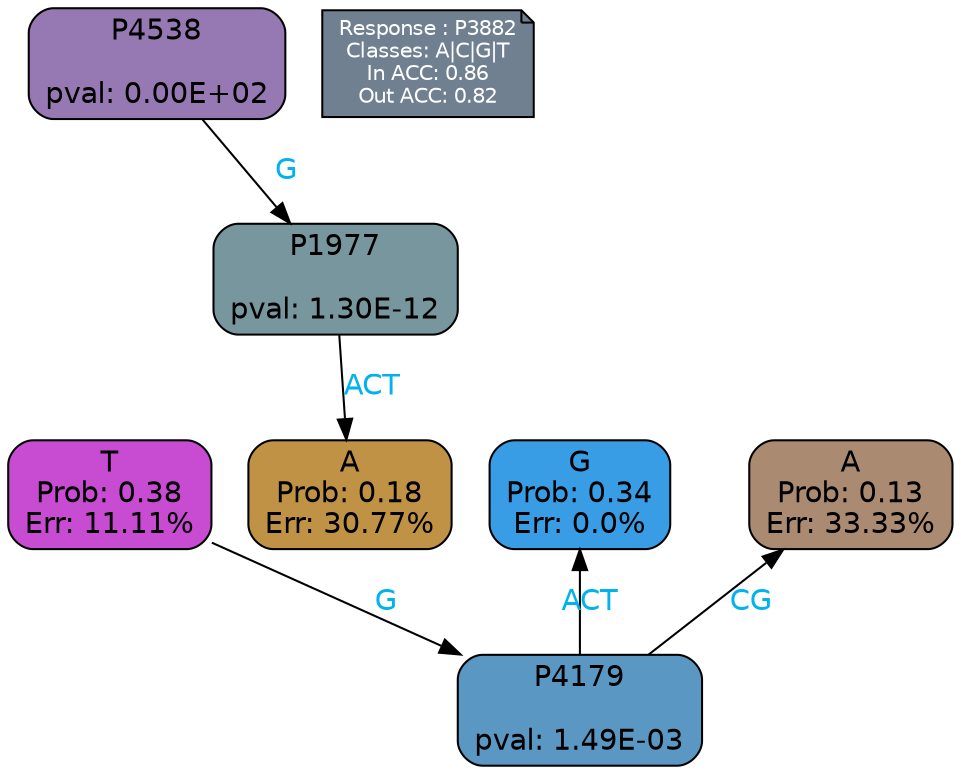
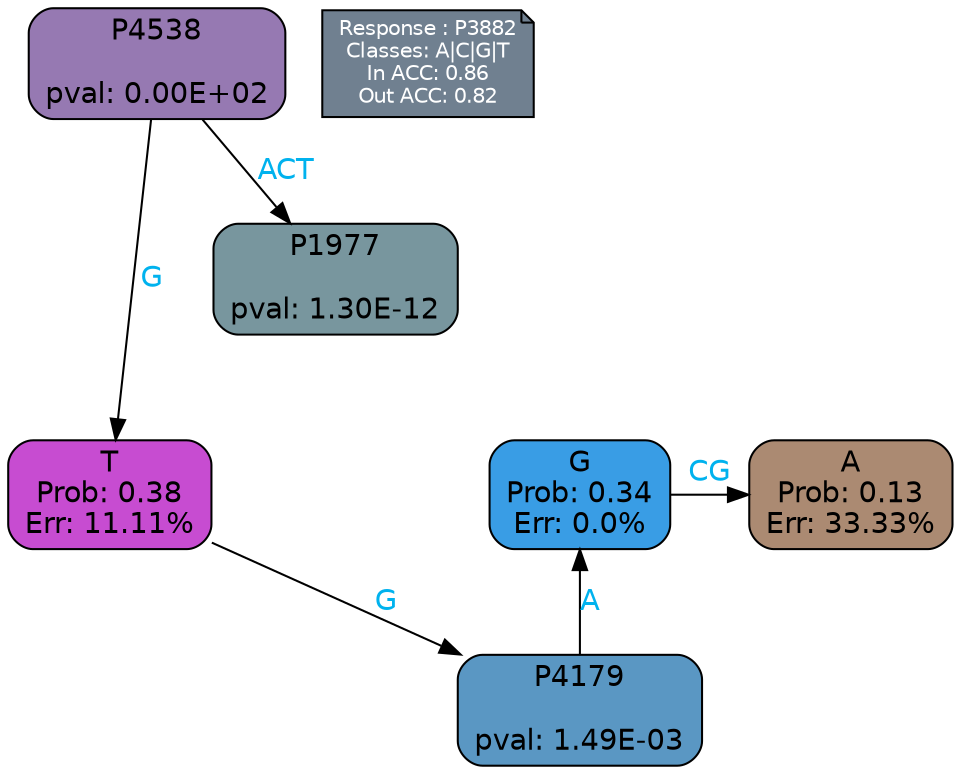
edge "P4538 pval: 0.00E+02" -> "P1977 pval: 1.30E-12": label "G" -> "ACT"
edge "P4538 pval: 0.00E+02" -> "T Prob: 0.38 Err: 11.11%": added, label "G"
node "A Prob: 0.18 Err: 30.77%": removed
edge "P4179 pval: 1.49E-03" -> "G Prob: 0.34 Err: 0.0%": label "ACT" -> "A"
edge "P4179 pval: 1.49E-03" -> "A Prob: 0.13 Err: 33.33%": now "G Prob: 0.34 Err: 0.0%" -> "A Prob: 0.13 Err: 33.33%"
